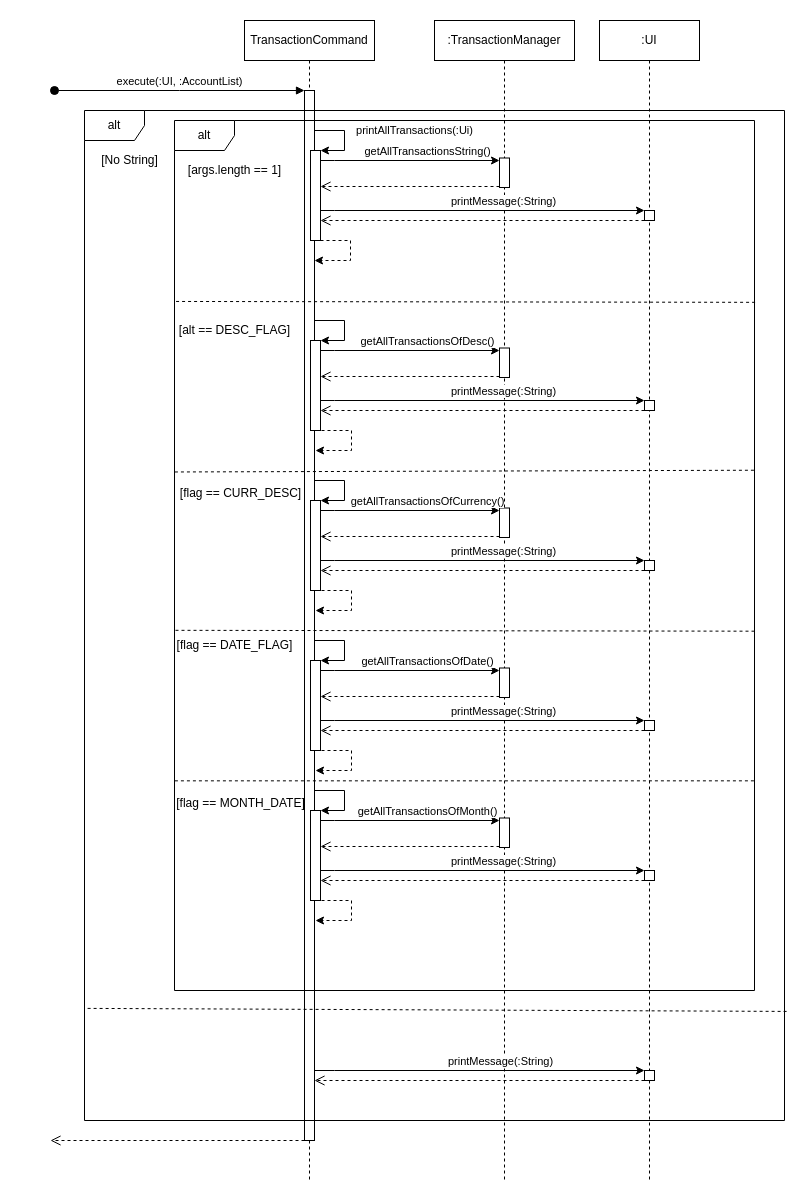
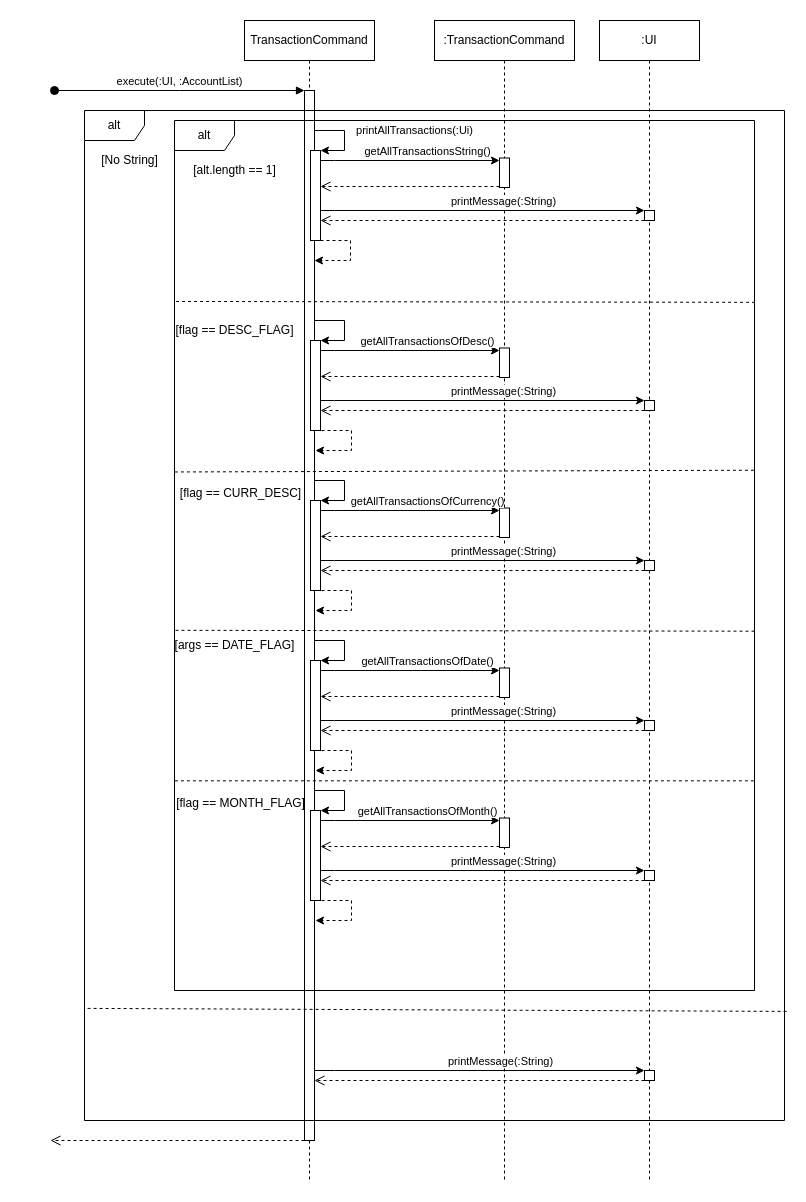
node ":TransactionManager": label ":TransactionManager" -> ":TransactionCommand"
node "[args.length == 1]": label "[args.length == 1]" -> "[alt.length == 1]"
node "[alt == DESC_FLAG]": label "[alt == DESC_FLAG]" -> "[flag == DESC_FLAG]"
node "[flag == DATE_FLAG]": label "[flag == DATE_FLAG]" -> "[args == DATE_FLAG]"
node "[flag == MONTH_DATE]": label "[flag == MONTH_DATE]" -> "[flag == MONTH_FLAG]"
